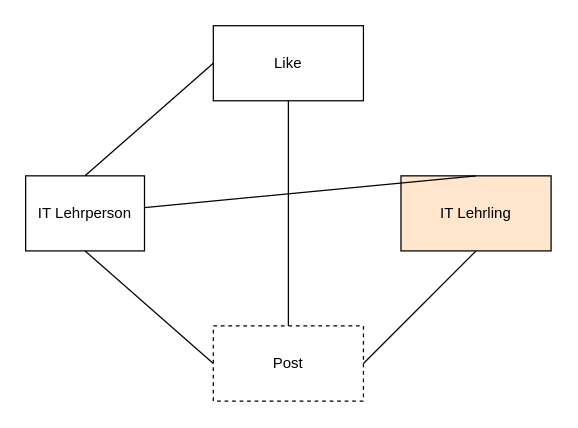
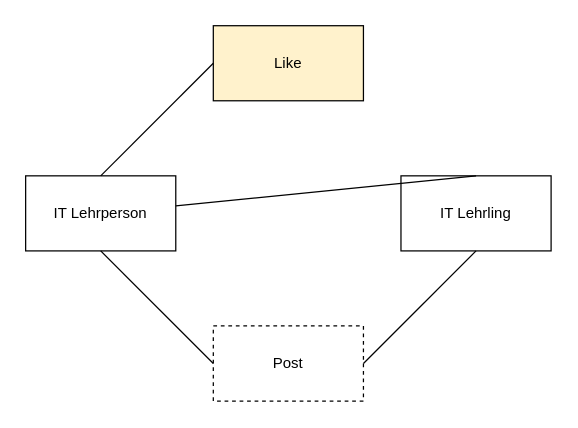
node "Like": fillcolor #ffffff -> #fff2cc
node "IT Lehrperson": size 119x75 -> 150x75
node "IT Lehrling": fillcolor #ffe6cc -> #ffffff
edge "Like" -- "Post": removed
